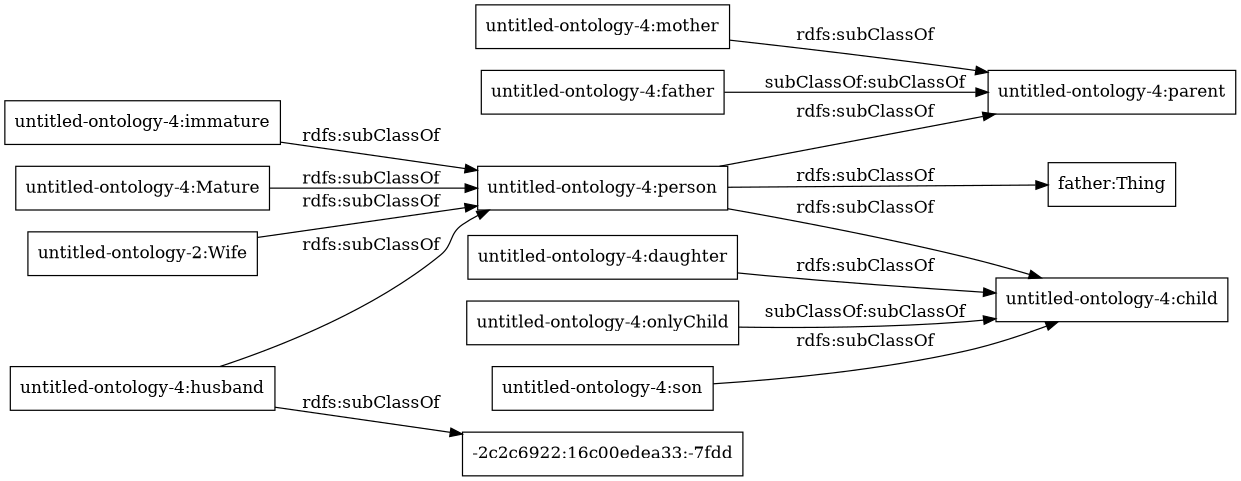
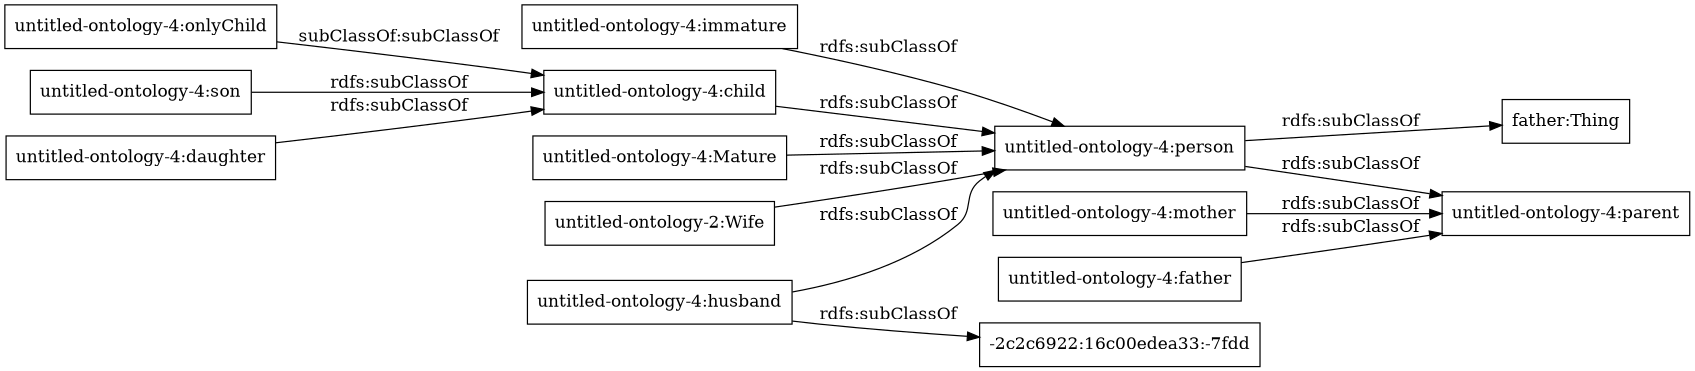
edge "untitled-ontology-4:father" -> "untitled-ontology-4:parent": label "subClassOf:subClassOf" -> "rdfs:subClassOf"
edge "untitled-ontology-4:person" -> "untitled-ontology-4:child": reversed
